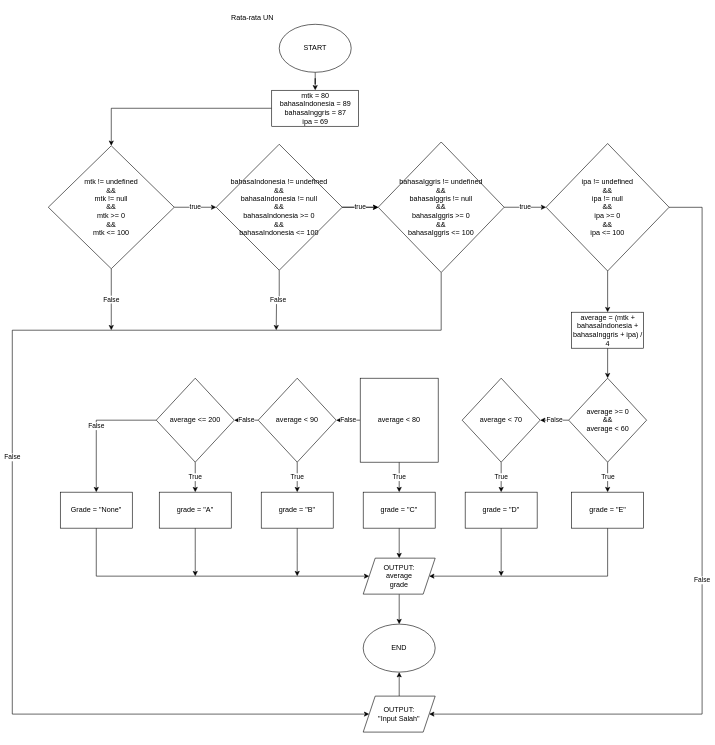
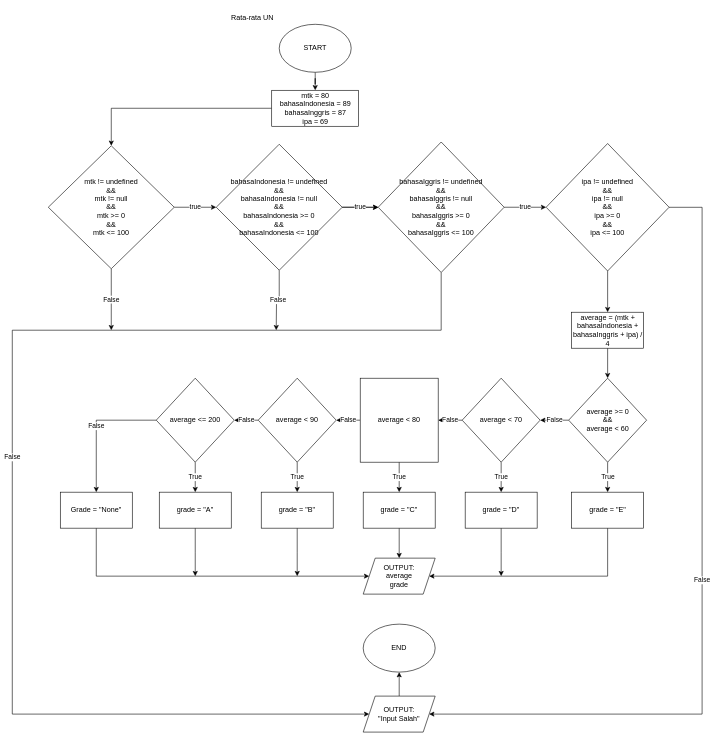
edge "average < 70" -> "average < 80": added, label "False"
edge "OUTPUT: average grade" -> "END": removed
